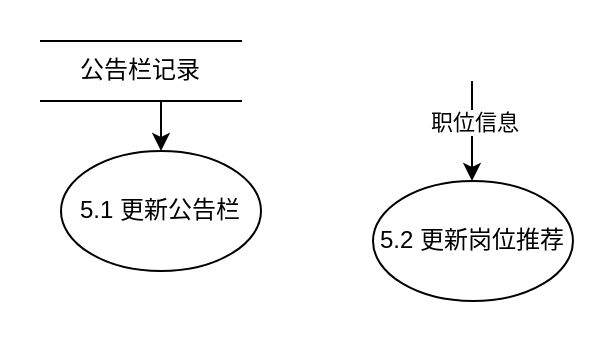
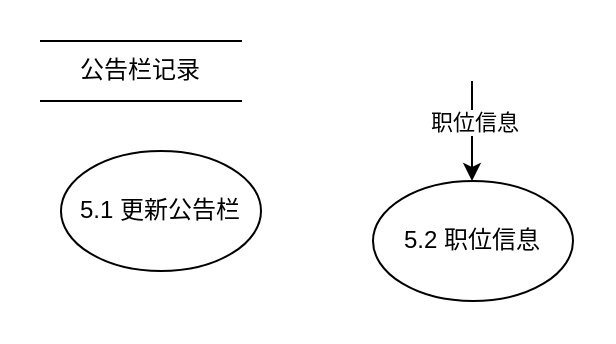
edge "公告栏记录" -> "5.1 更新公告栏": removed
node "5.2 更新岗位推荐": label "5.2 更新岗位推荐" -> "5.2 职位信息"
